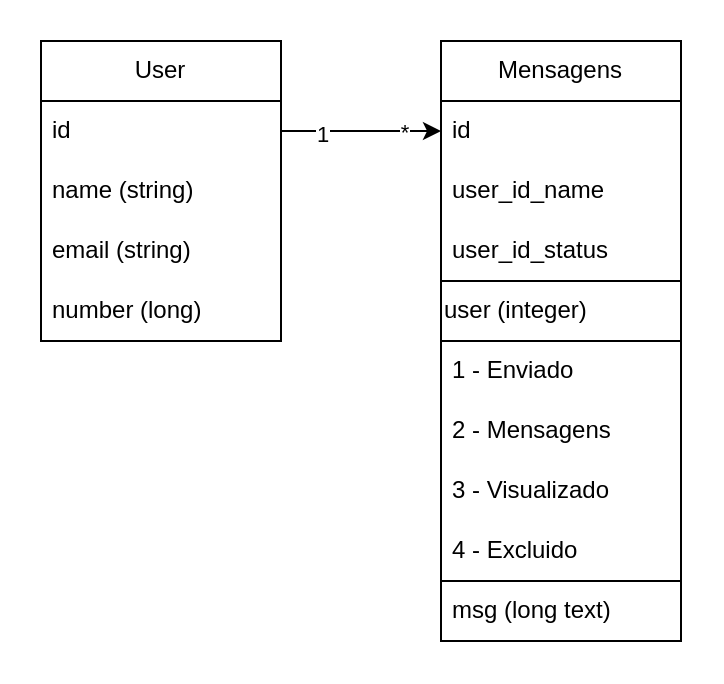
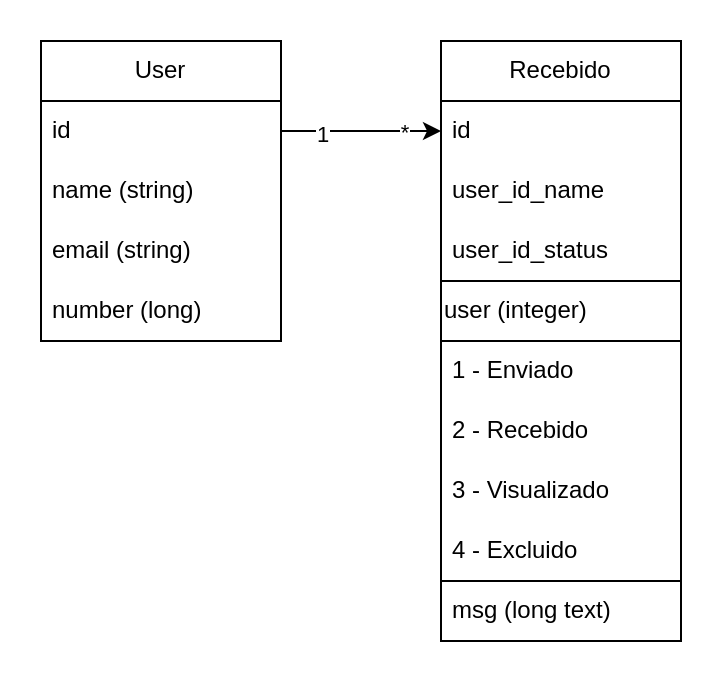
node "Mensagens": label "Mensagens" -> "Recebido"
node "2 - Mensagens": label "2 - Mensagens" -> "2 - Recebido"
